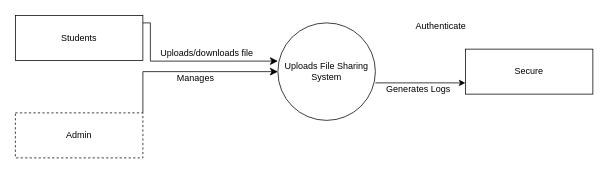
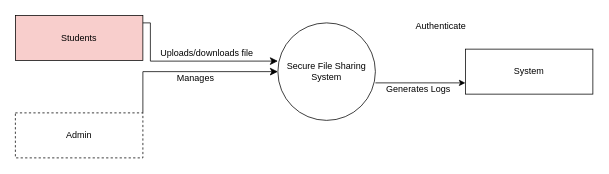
node "Students": fillcolor #ffffff -> #f8cecc
node "Uploads File Sharing System": label "Uploads File Sharing System" -> "Secure File Sharing System"
node "Secure": label "Secure" -> "System"
